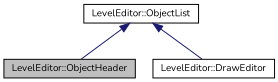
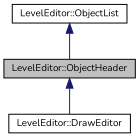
edge "LevelEditor::DrawEditor" -> "LevelEditor::ObjectList": now "LevelEditor::DrawEditor" -> "LevelEditor::ObjectHeader"
